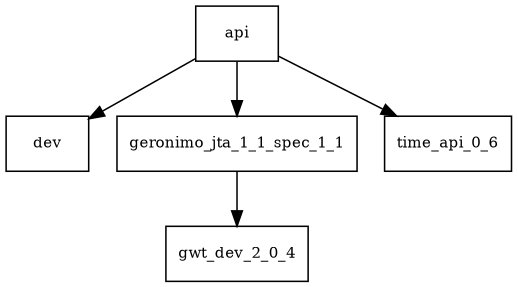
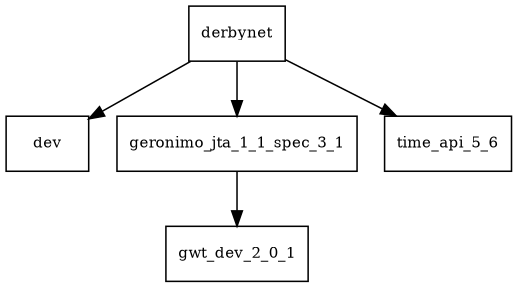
node "api": label "api" -> "derbynet"
node "geronimo_jta_1_1_spec_1_1": label "geronimo_jta_1_1_spec_1_1" -> "geronimo_jta_1_1_spec_3_1"
node "time_api_0_6": label "time_api_0_6" -> "time_api_5_6"
node "gwt_dev_2_0_4": label "gwt_dev_2_0_4" -> "gwt_dev_2_0_1"
